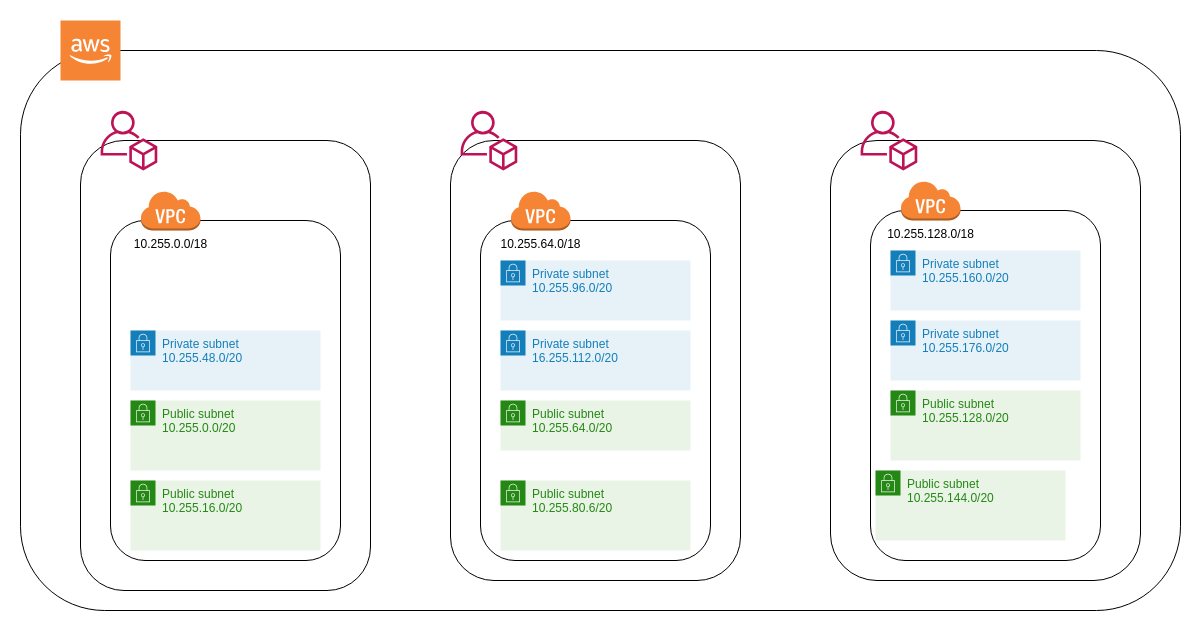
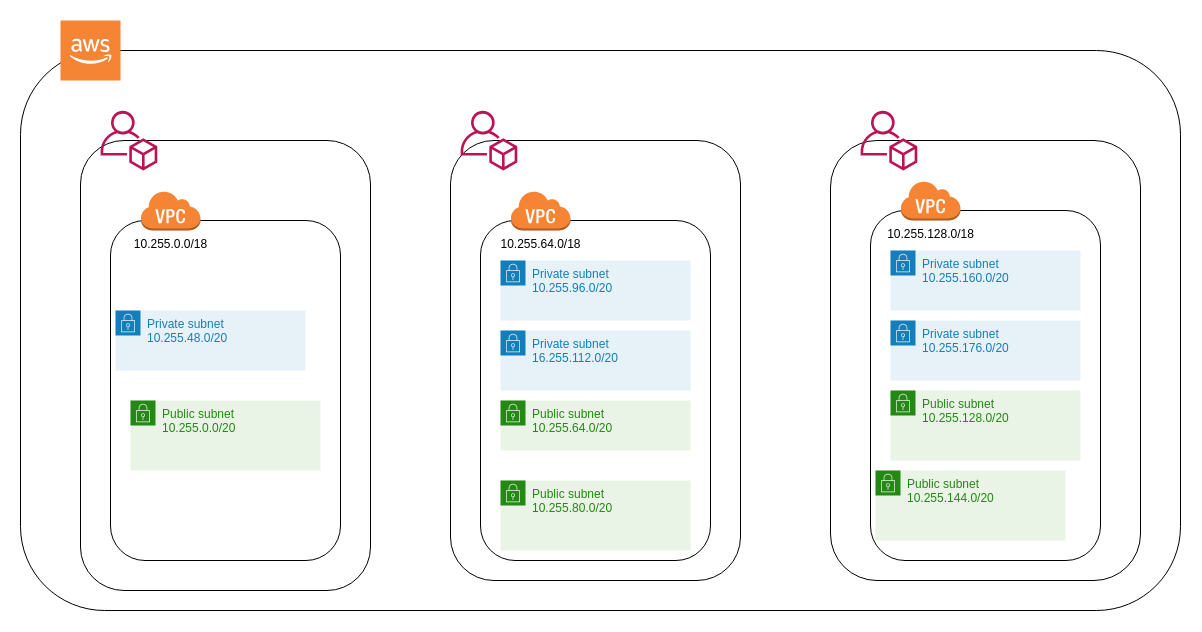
node "Private subnet 10.255.48.0/20": moved (226, 361) -> (211, 341)
node "Public subnet 10.255.80.6/20": label "Public subnet 10.255.80.6/20" -> "Public subnet 10.255.80.0/20"
node "Public subnet 10.255.16.0/20": removed
